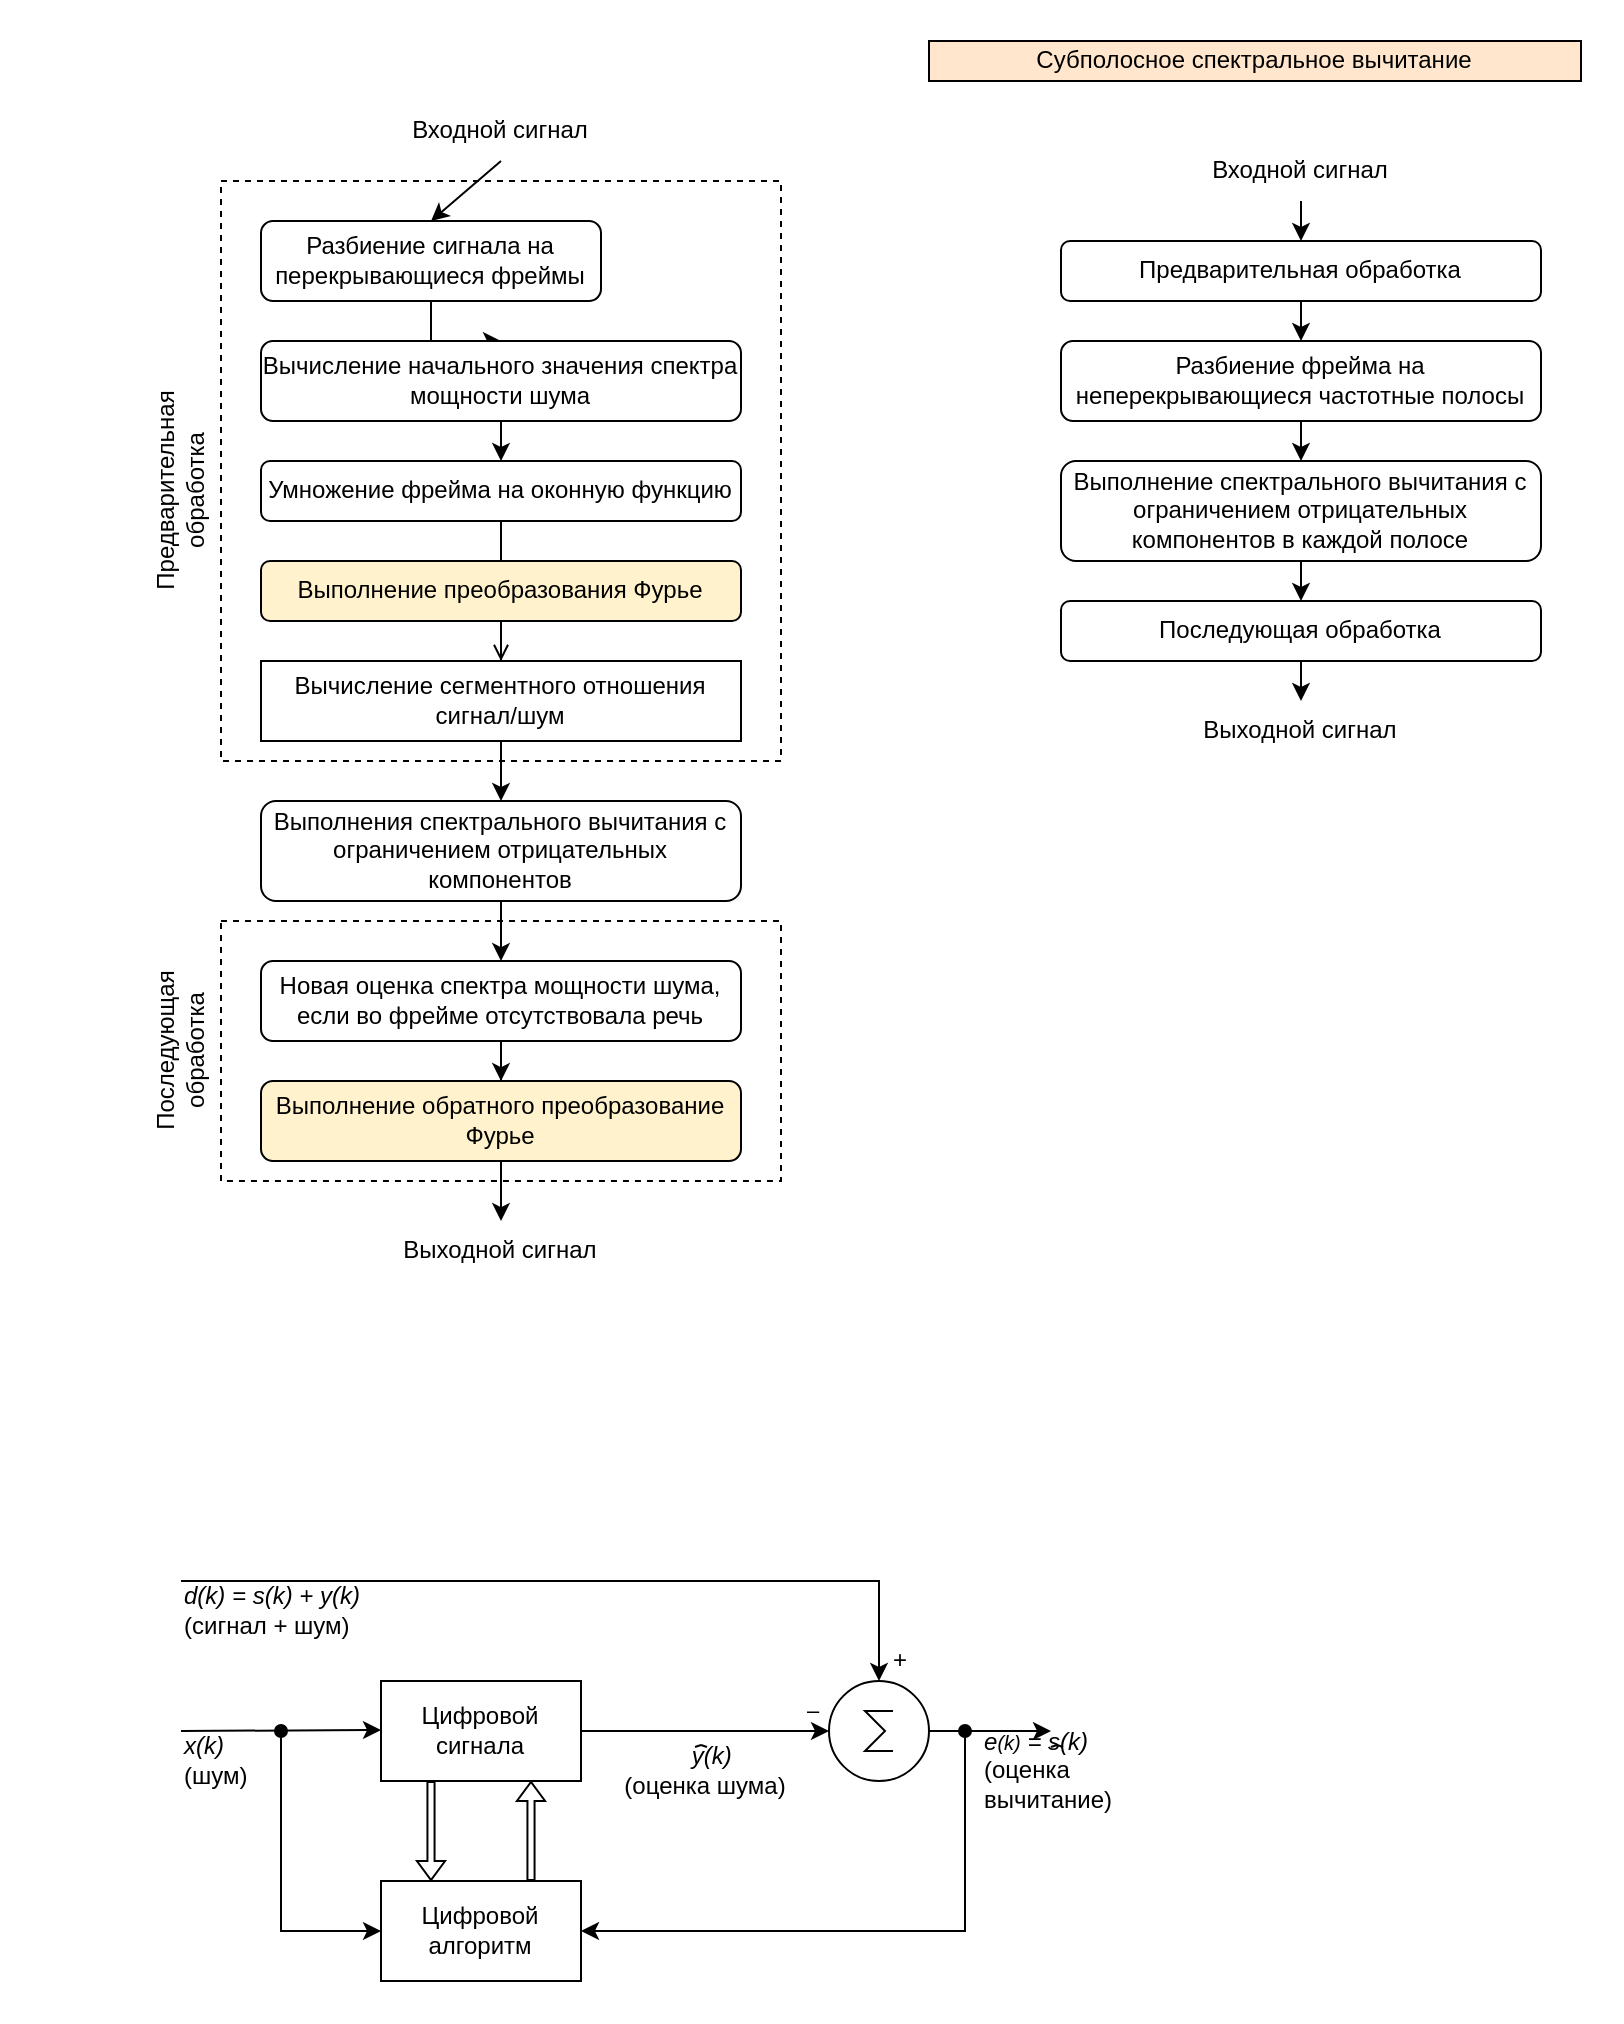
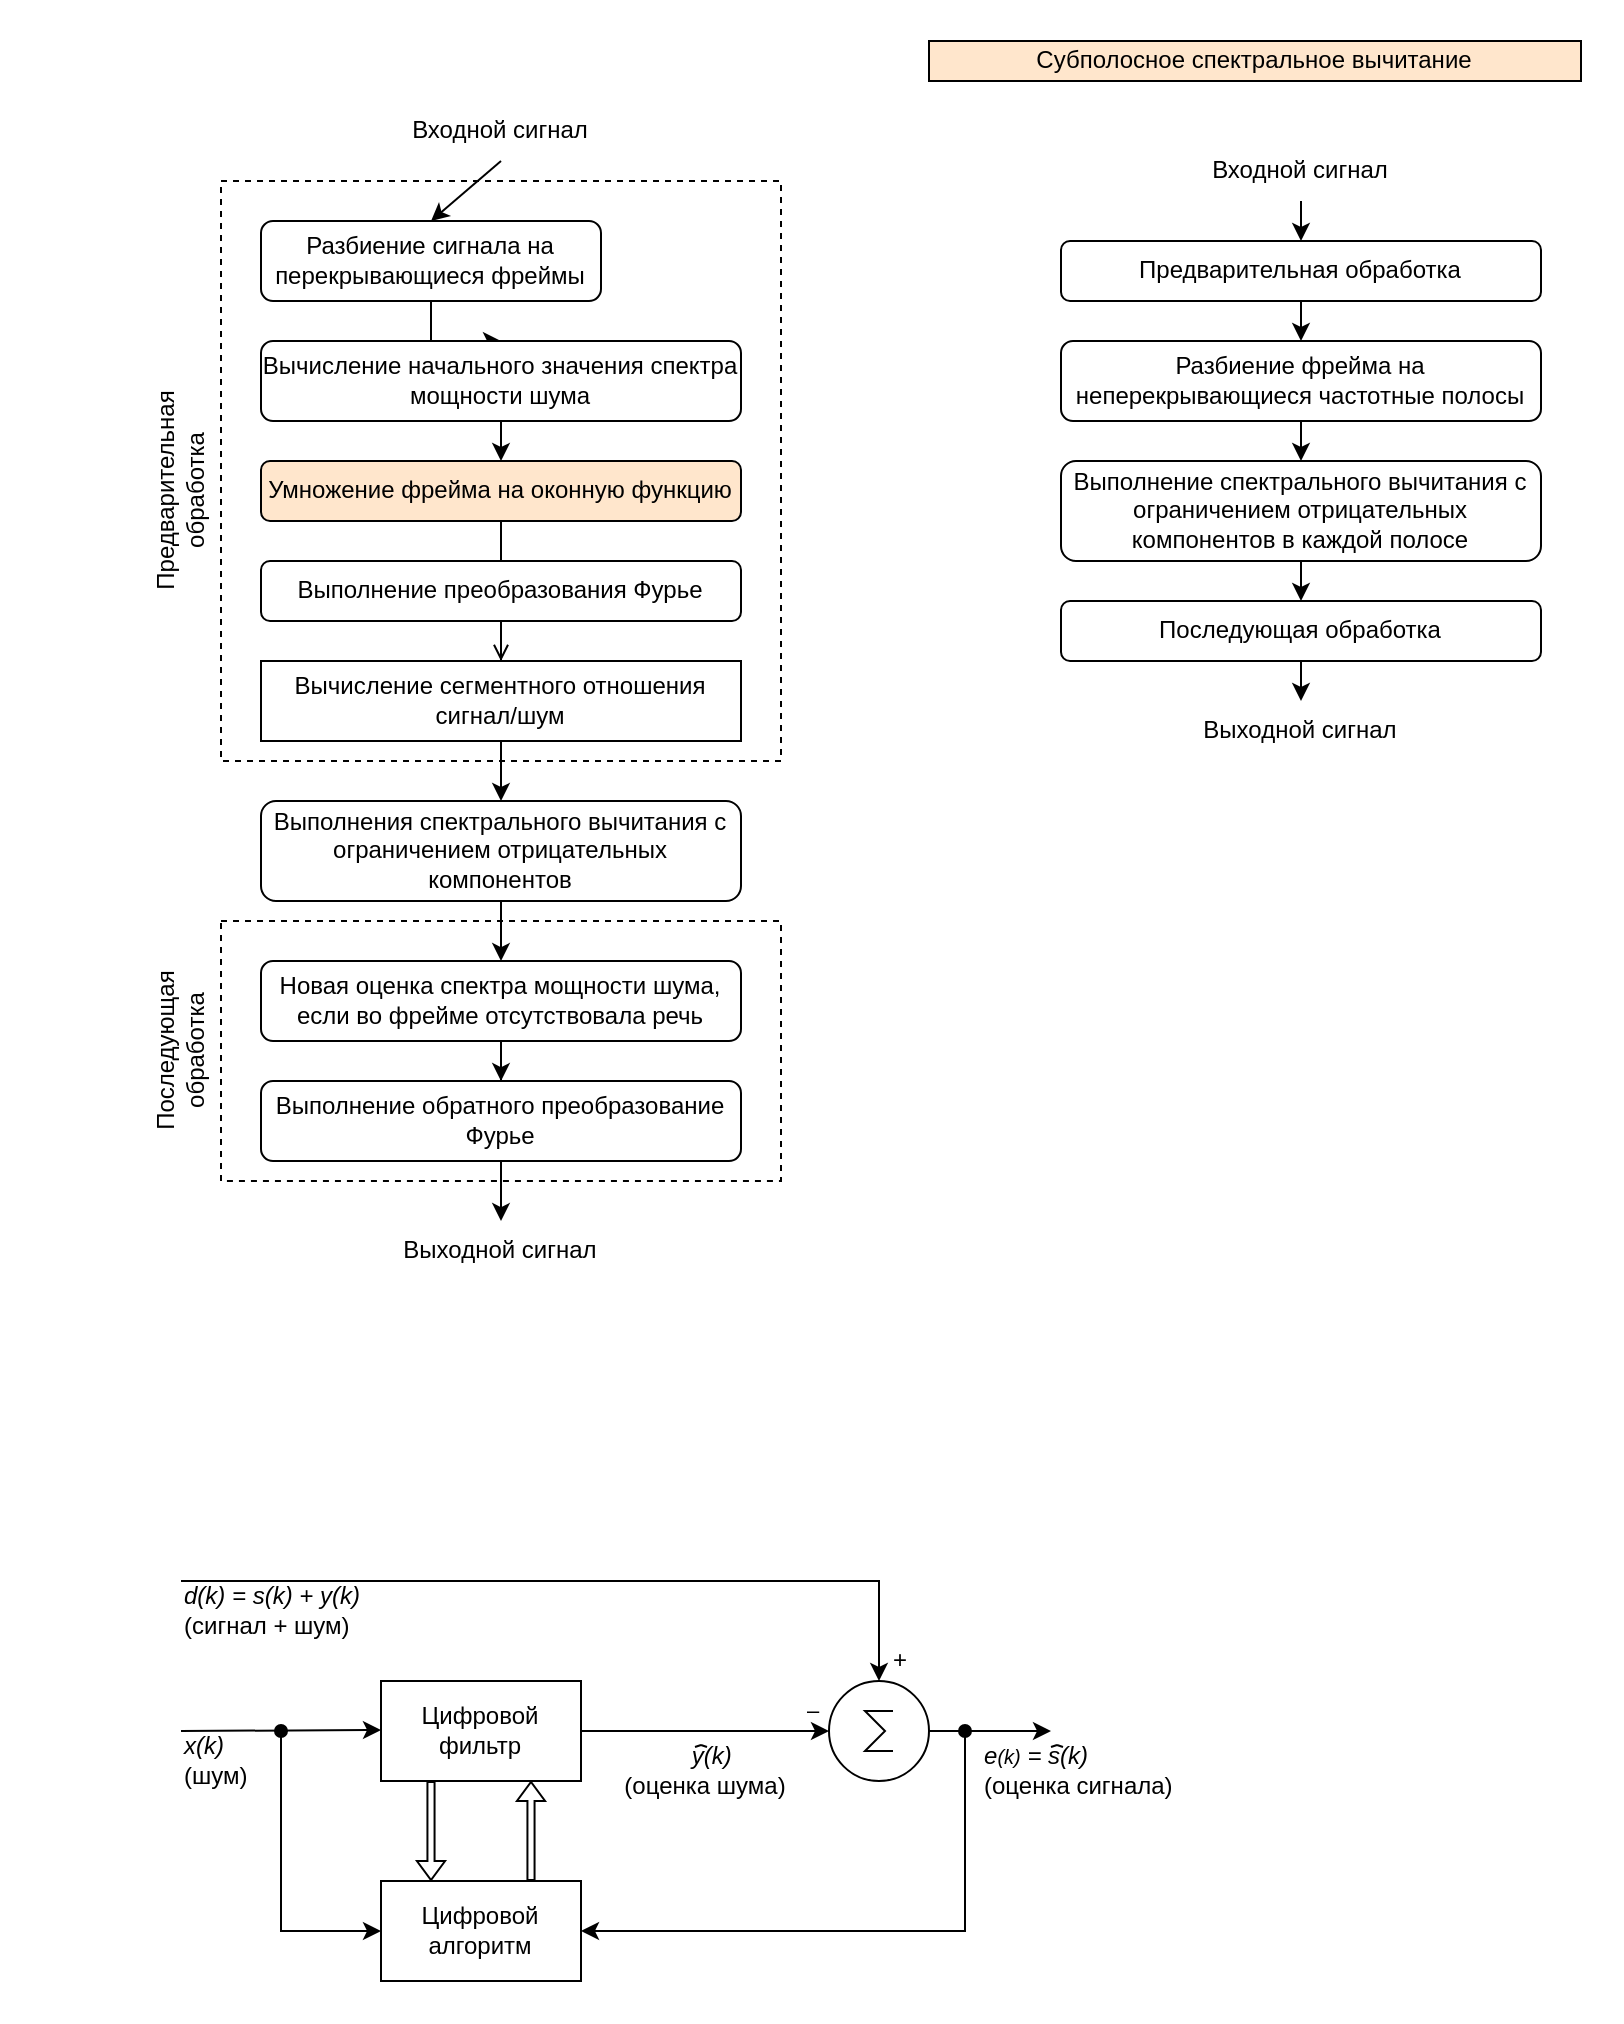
node "Умножение фрейма на оконную функцию": fillcolor #ffffff -> #ffe6cc
node "Выполнение преобразования Фурье": fillcolor #fff2cc -> #ffffff
node "Выполнение обратного преобразование Фурье": fillcolor #fff2cc -> #ffffff
node "Цифровой сигнала": label "Цифровой сигнала" -> "Цифровой фильтр"
node "e(k) = s(k) (оценка вычитание)": label "e(k) = s(k) (оценка вычитание)" -> "e(k) = s(k) (оценка сигнала)"
